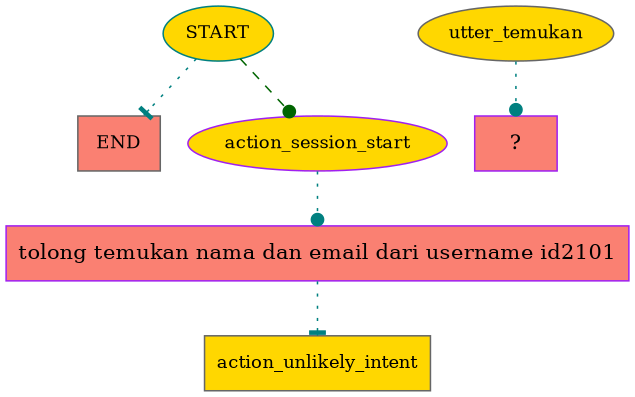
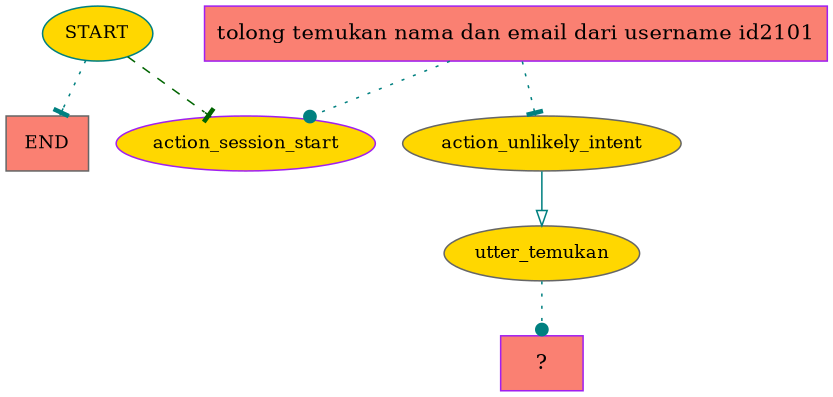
edge "START" -> "action_session_start": arrowhead dot -> tee
edge "action_unlikely_intent" -> "utter_temukan": added
edge "action_session_start" -> "tolong temukan nama dan email dari username id2101": reversed
node "action_unlikely_intent": shape box -> ellipse
